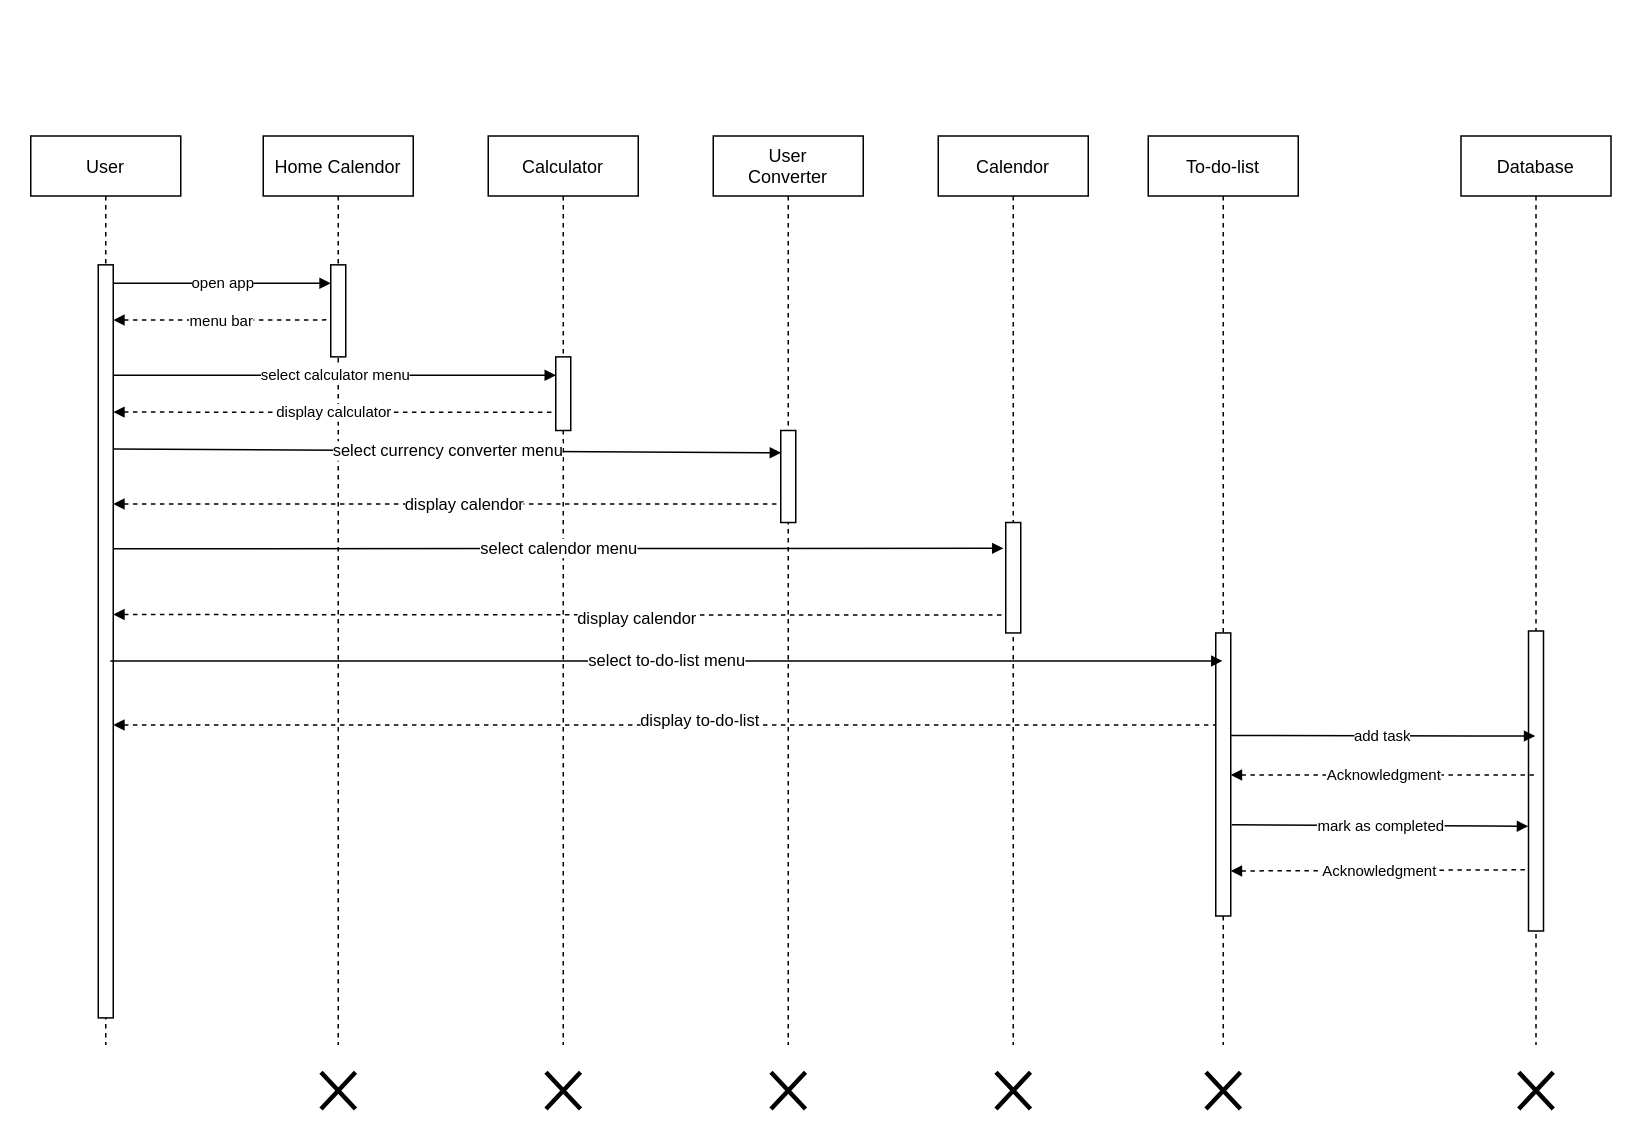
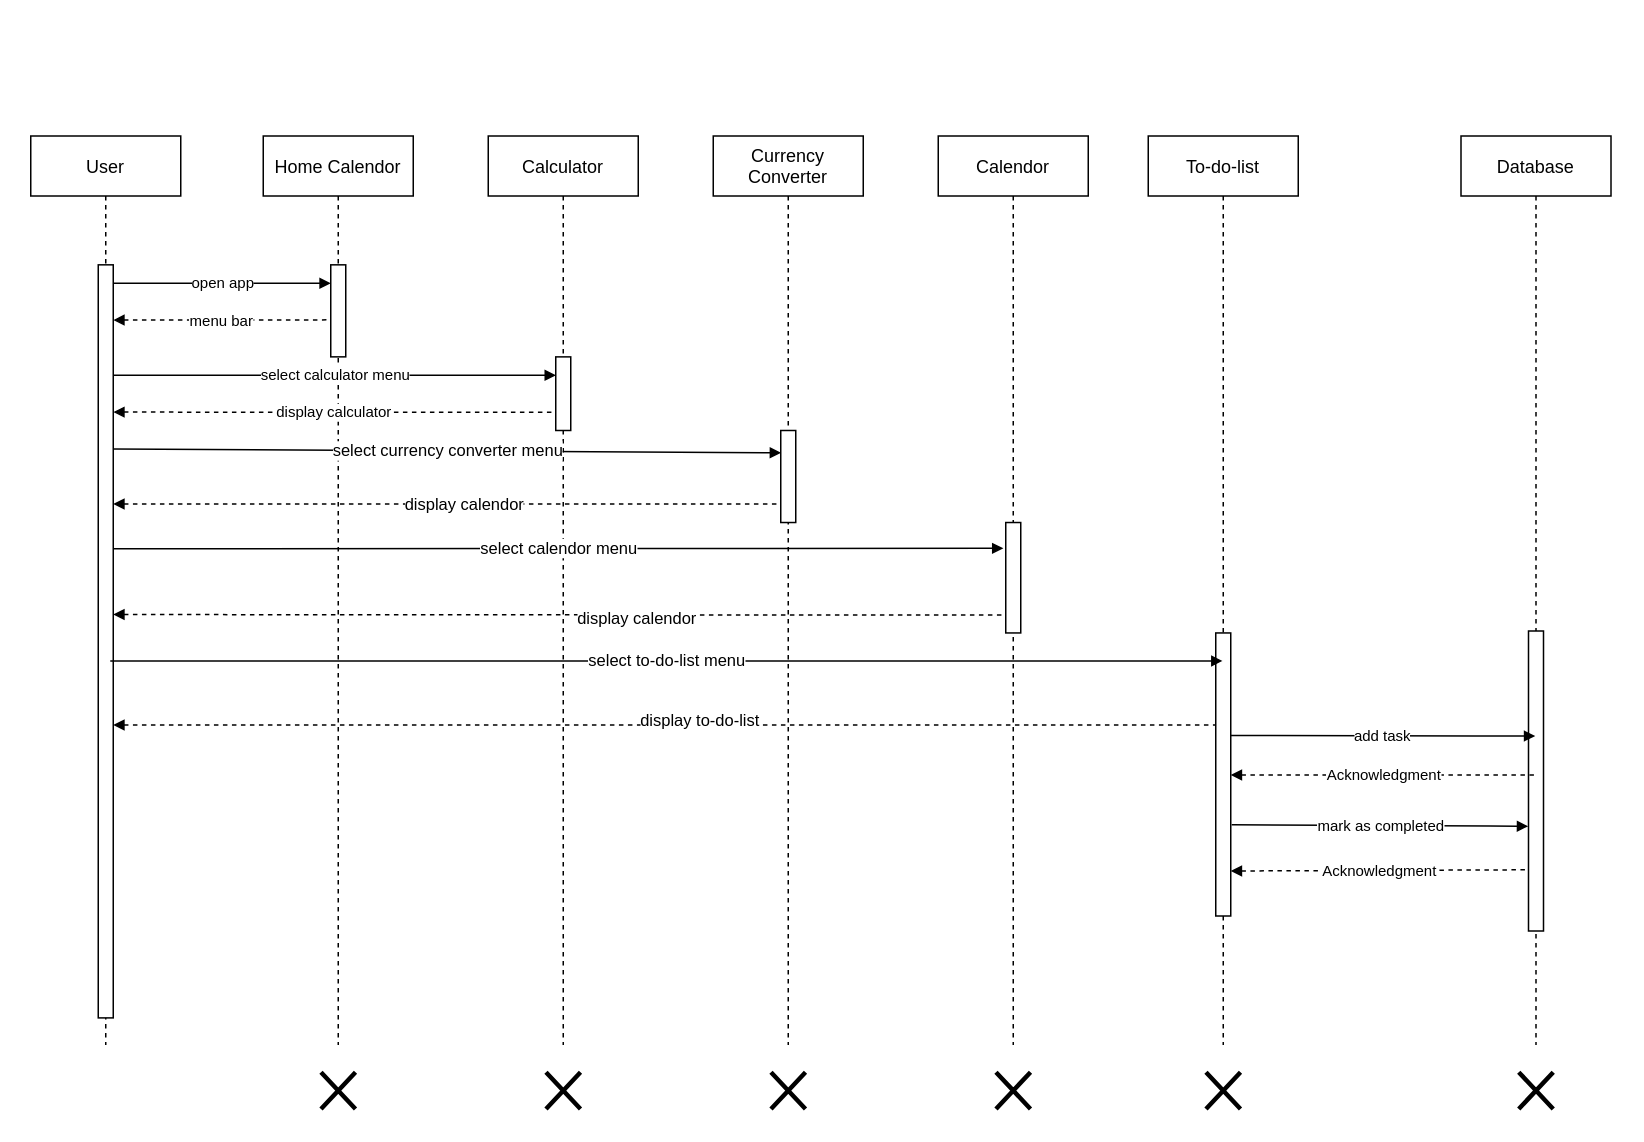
node "User Converter": label "User Converter" -> "Currency Converter"
